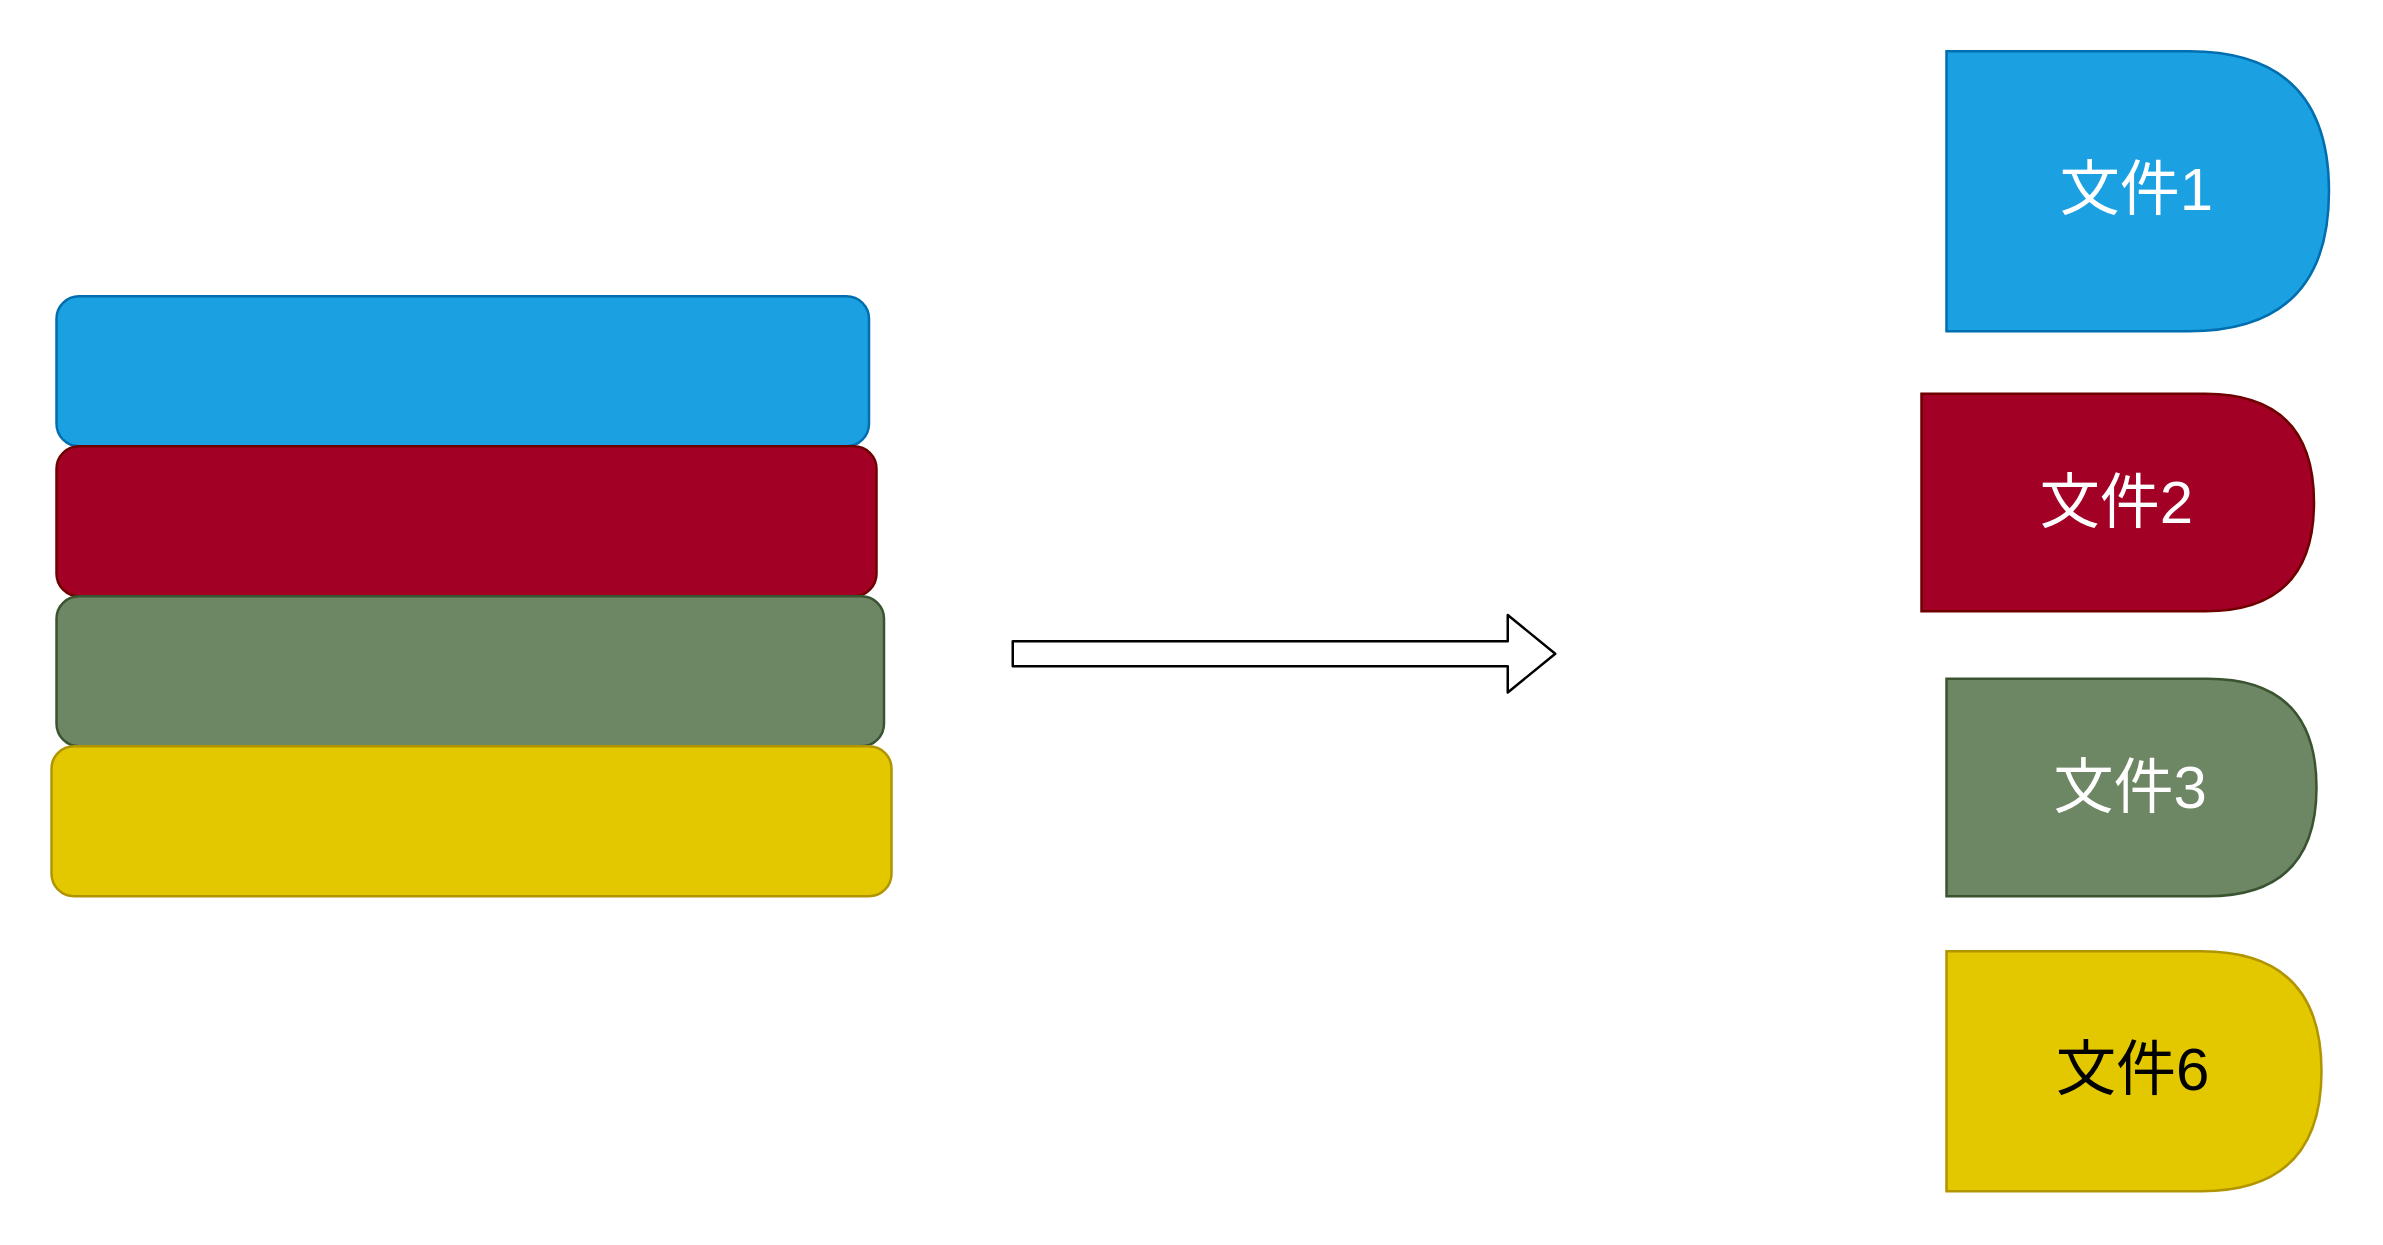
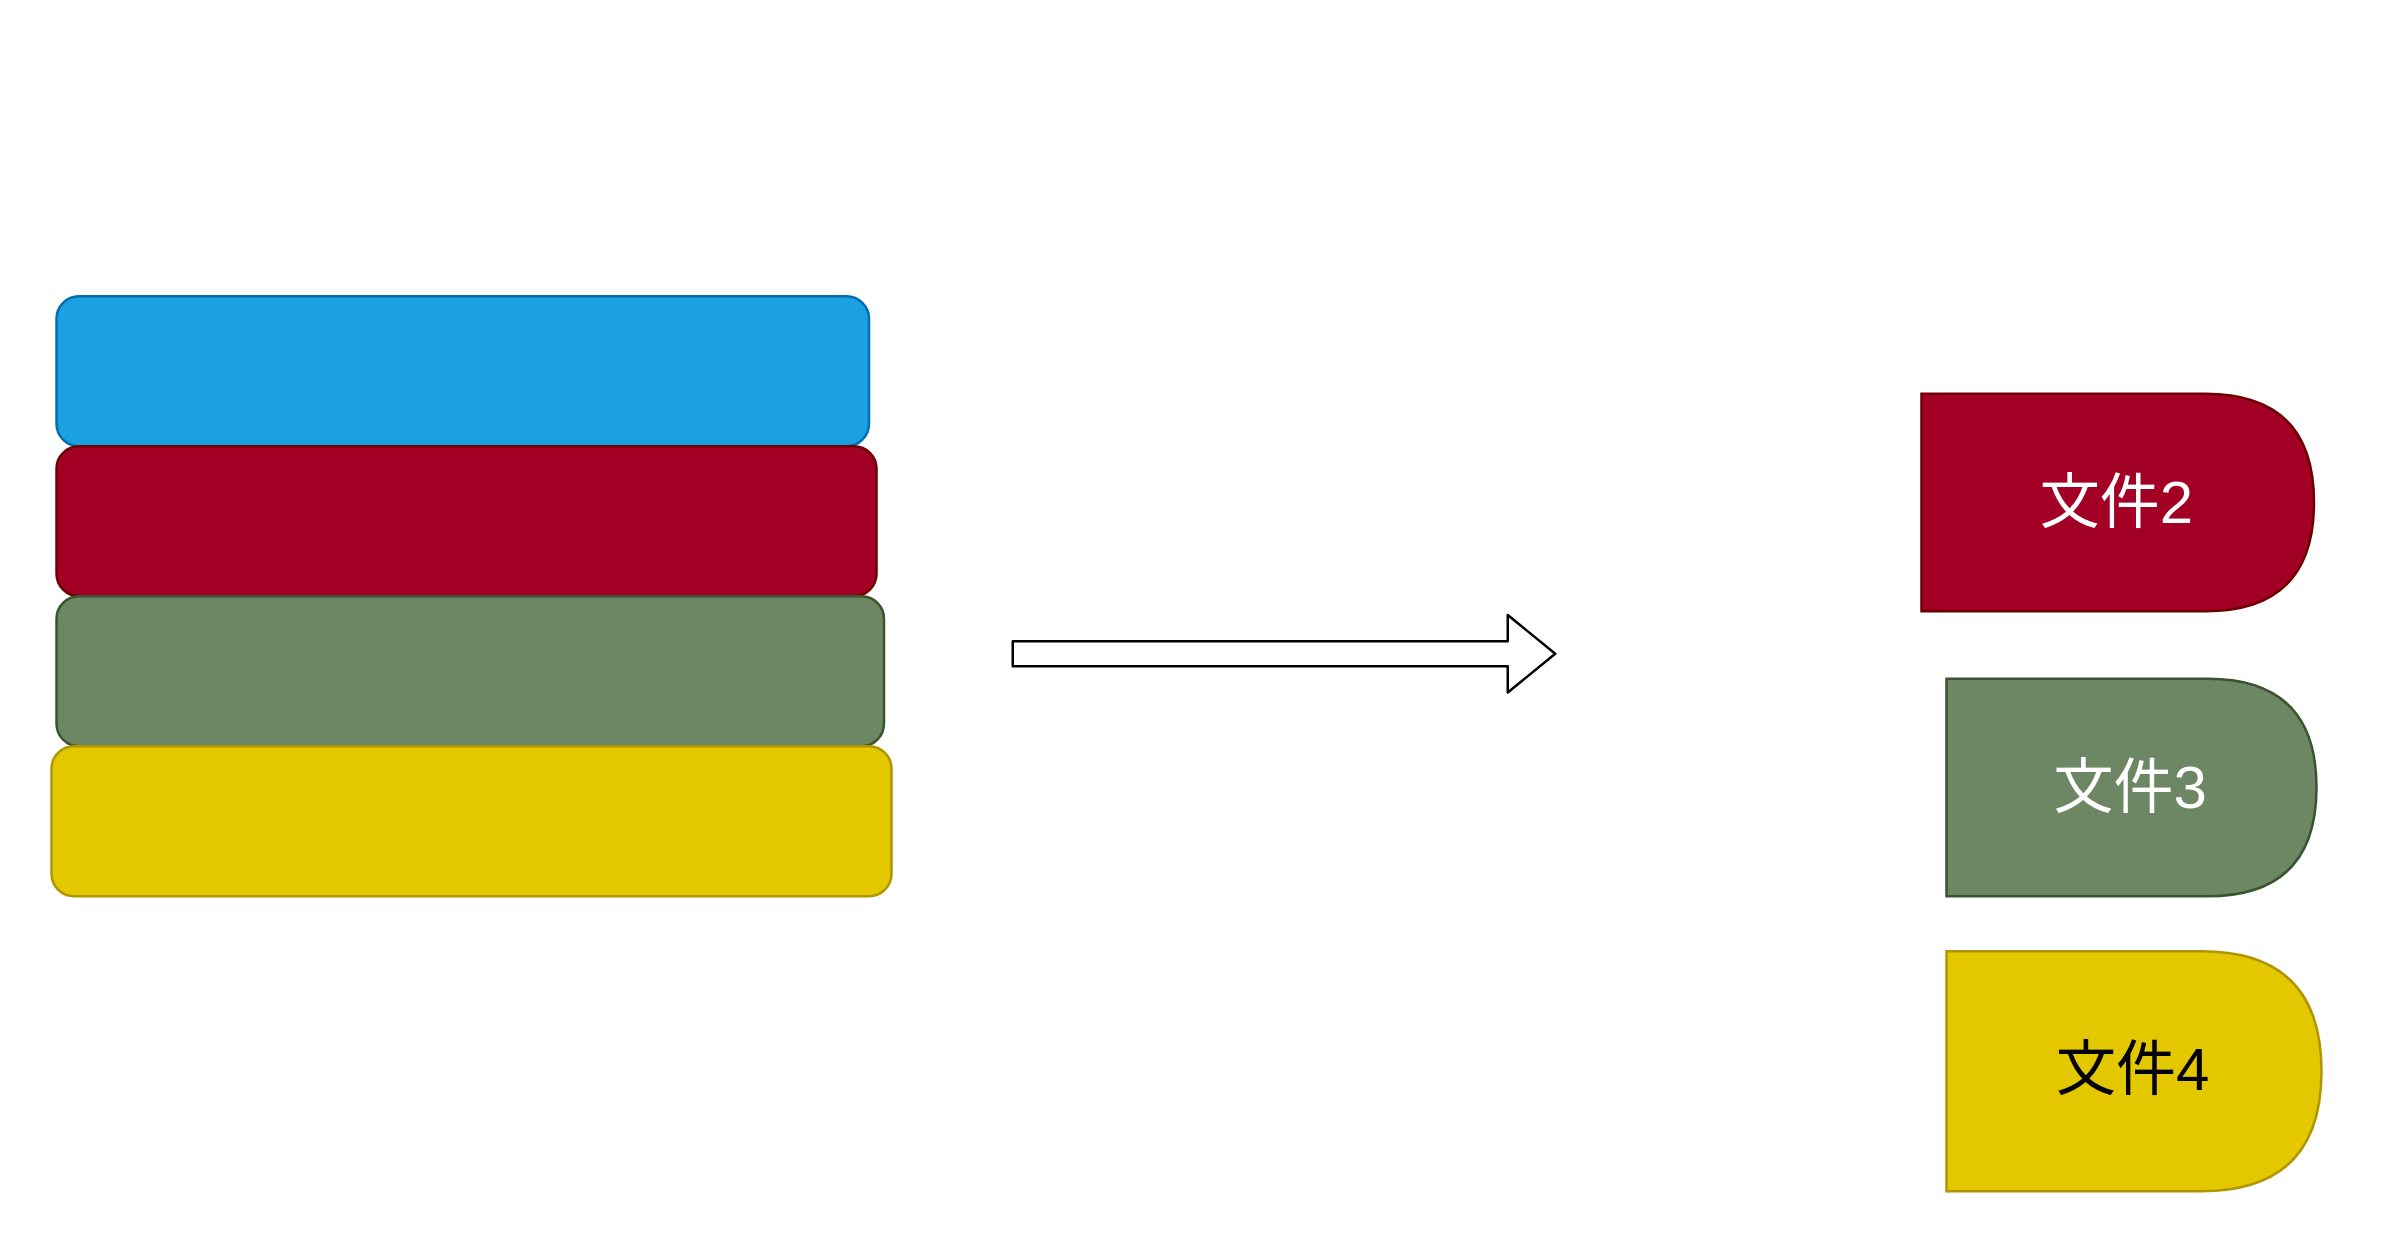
node "文件1": removed
node "文件6": label "文件6" -> "文件4"
